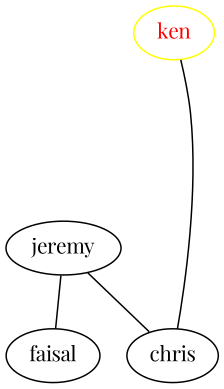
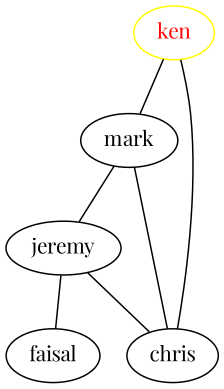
node "mark": added
